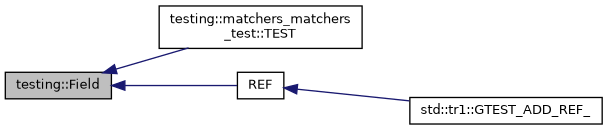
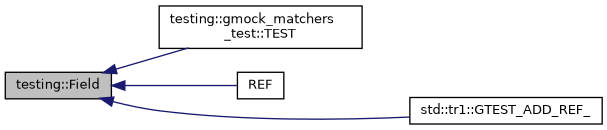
node "testing::matchers_matchers _test::TEST": label "testing::matchers_matchers _test::TEST" -> "testing::gmock_matchers _test::TEST"
edge "std::tr1::GTEST_ADD_REF_" -> "REF": now "std::tr1::GTEST_ADD_REF_" -> "testing::Field"
